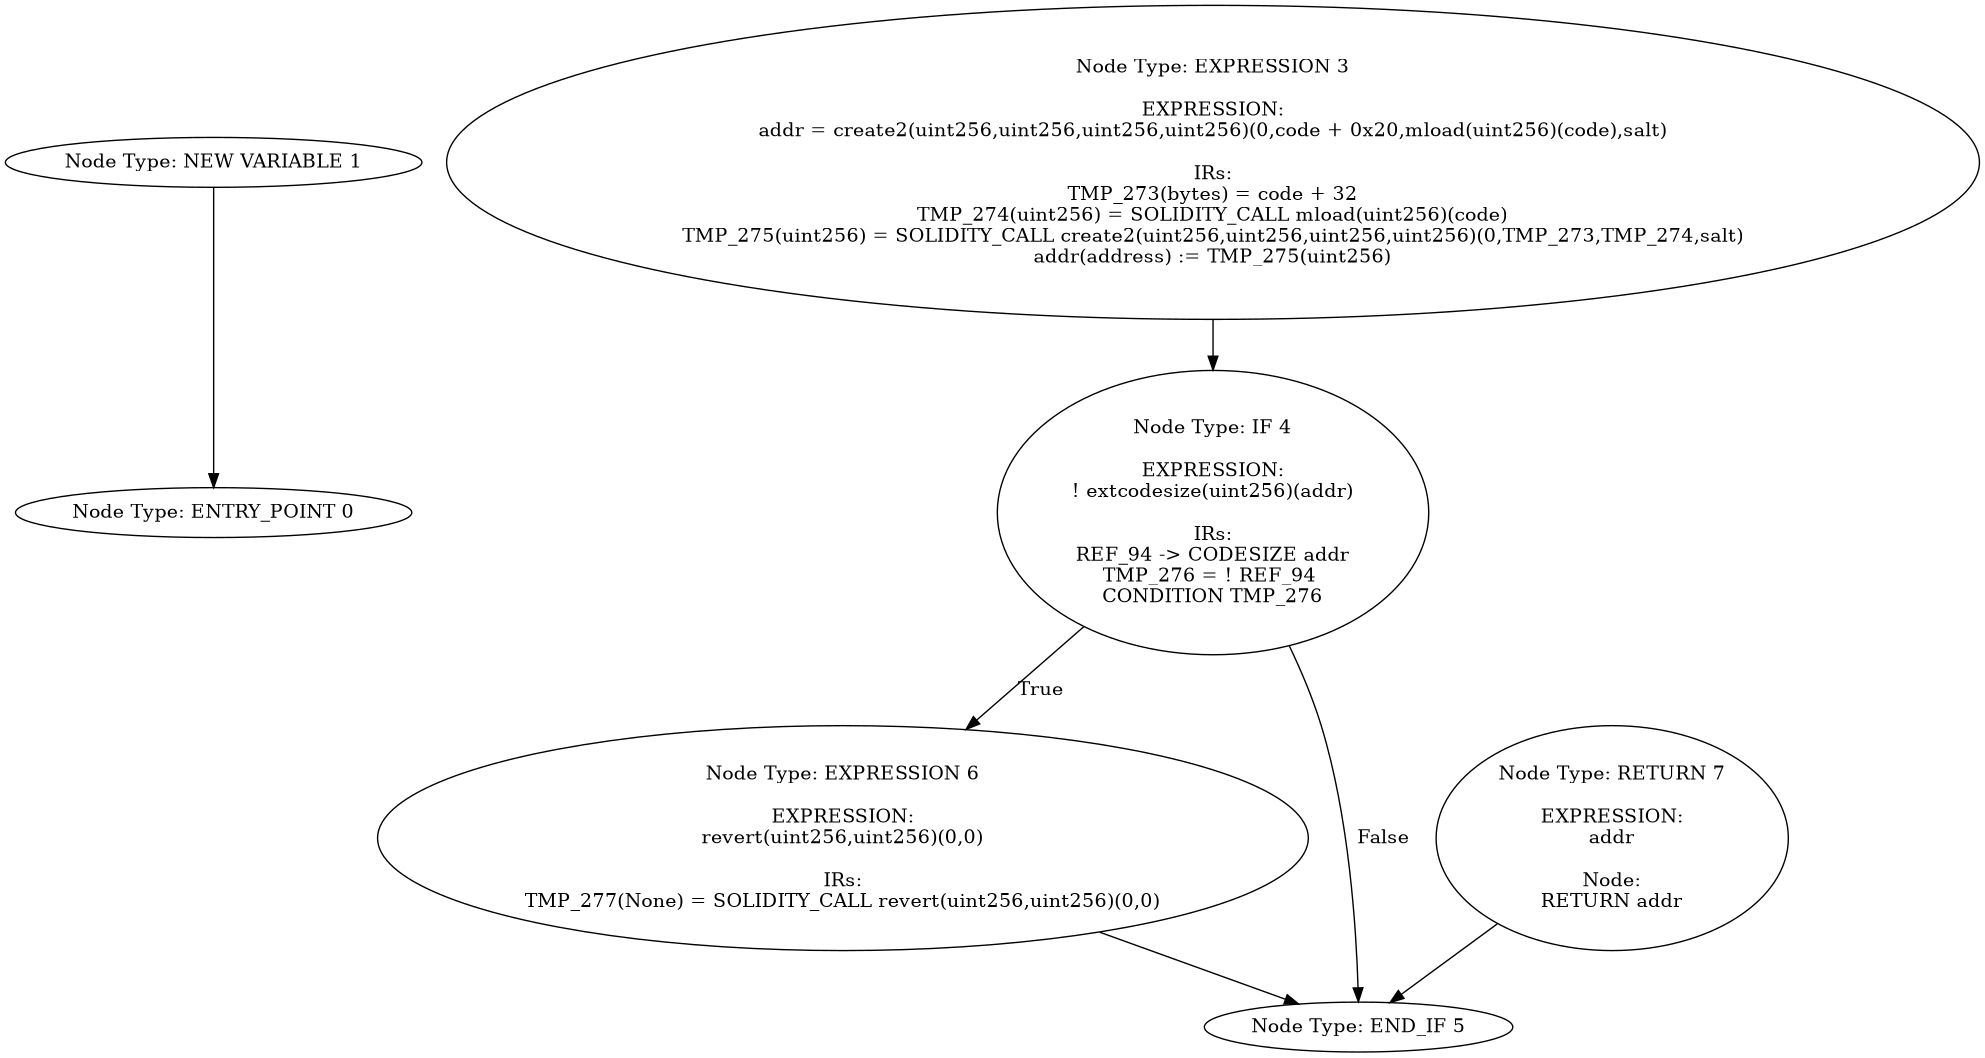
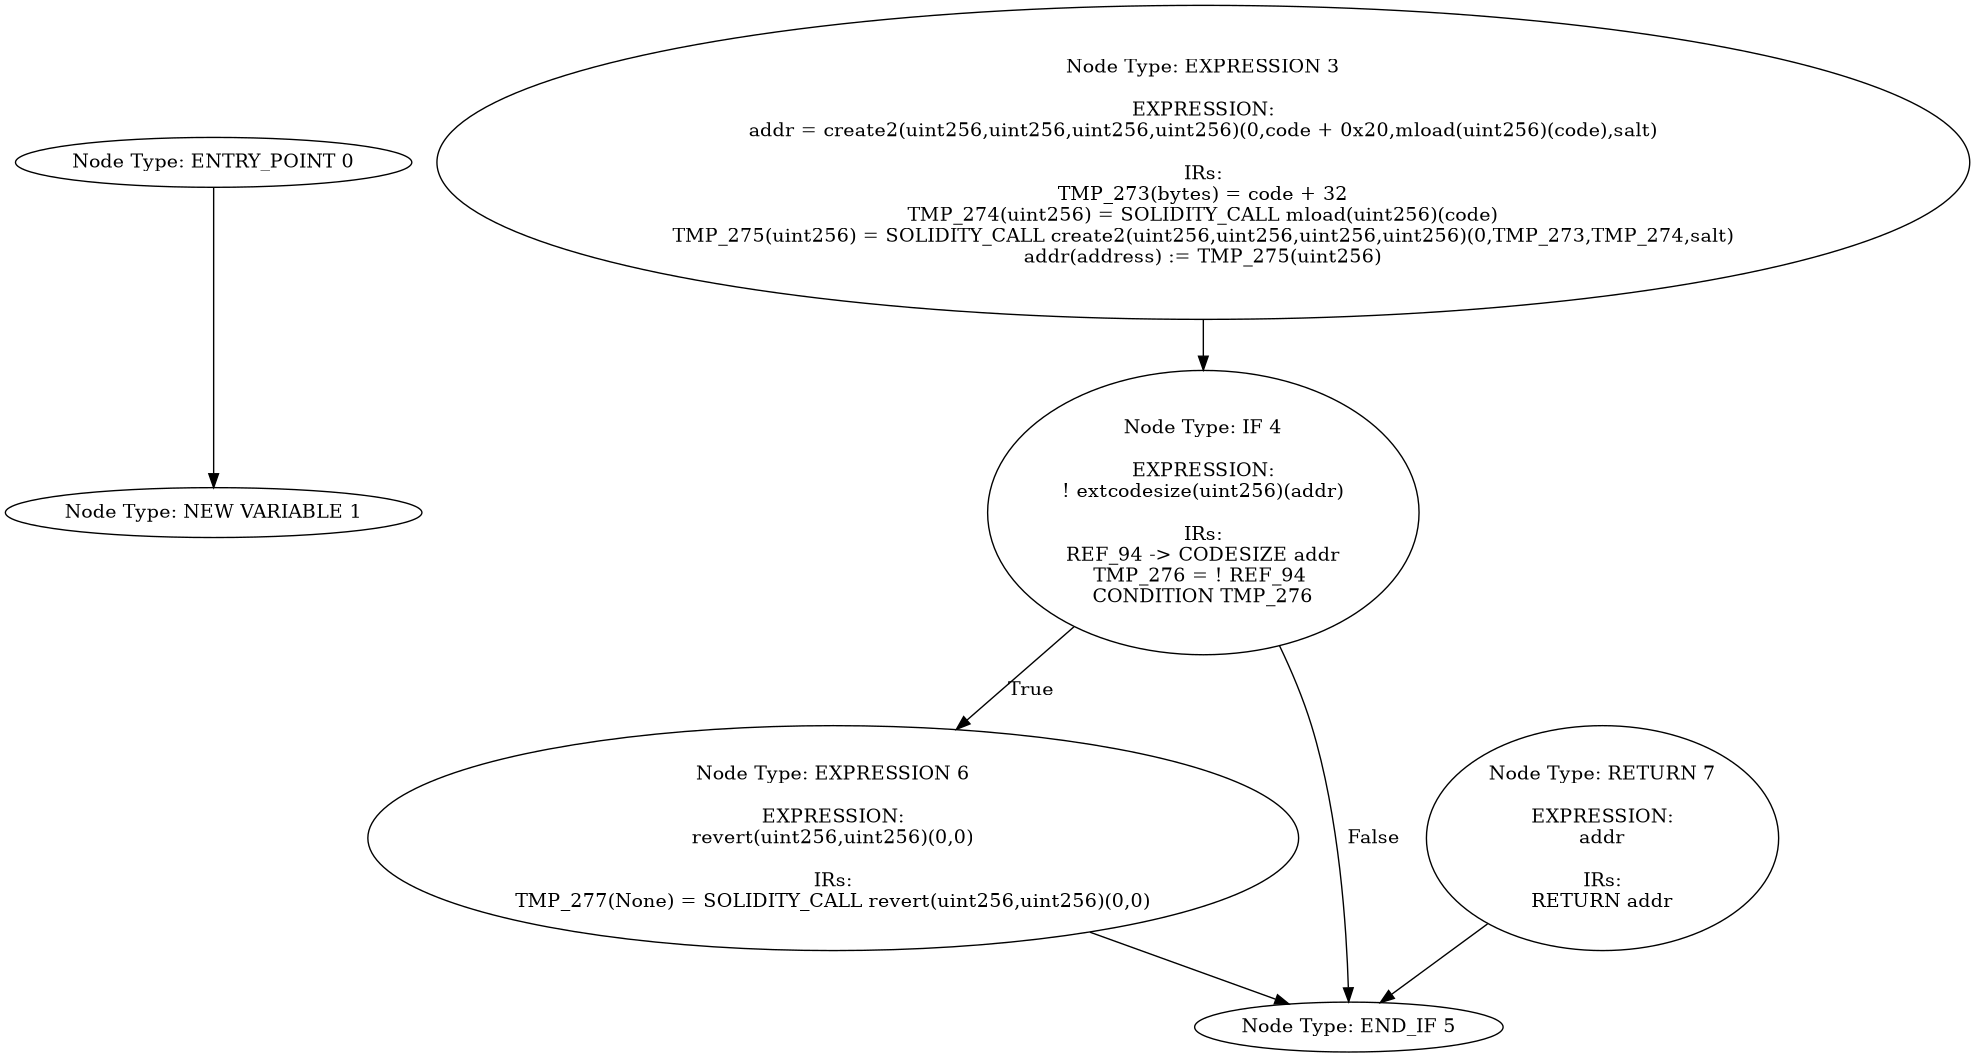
edge "Node Type: NEW VARIABLE 1" -> "Node Type: ENTRY_POINT 0": reversed
node "Node Type: RETURN 7 EXPRESSION: addr Node: RETURN addr": label "Node Type: RETURN 7 EXPRESSION: addr Node: RETURN addr" -> "Node Type: RETURN 7 EXPRESSION: addr IRs: RETURN addr"
